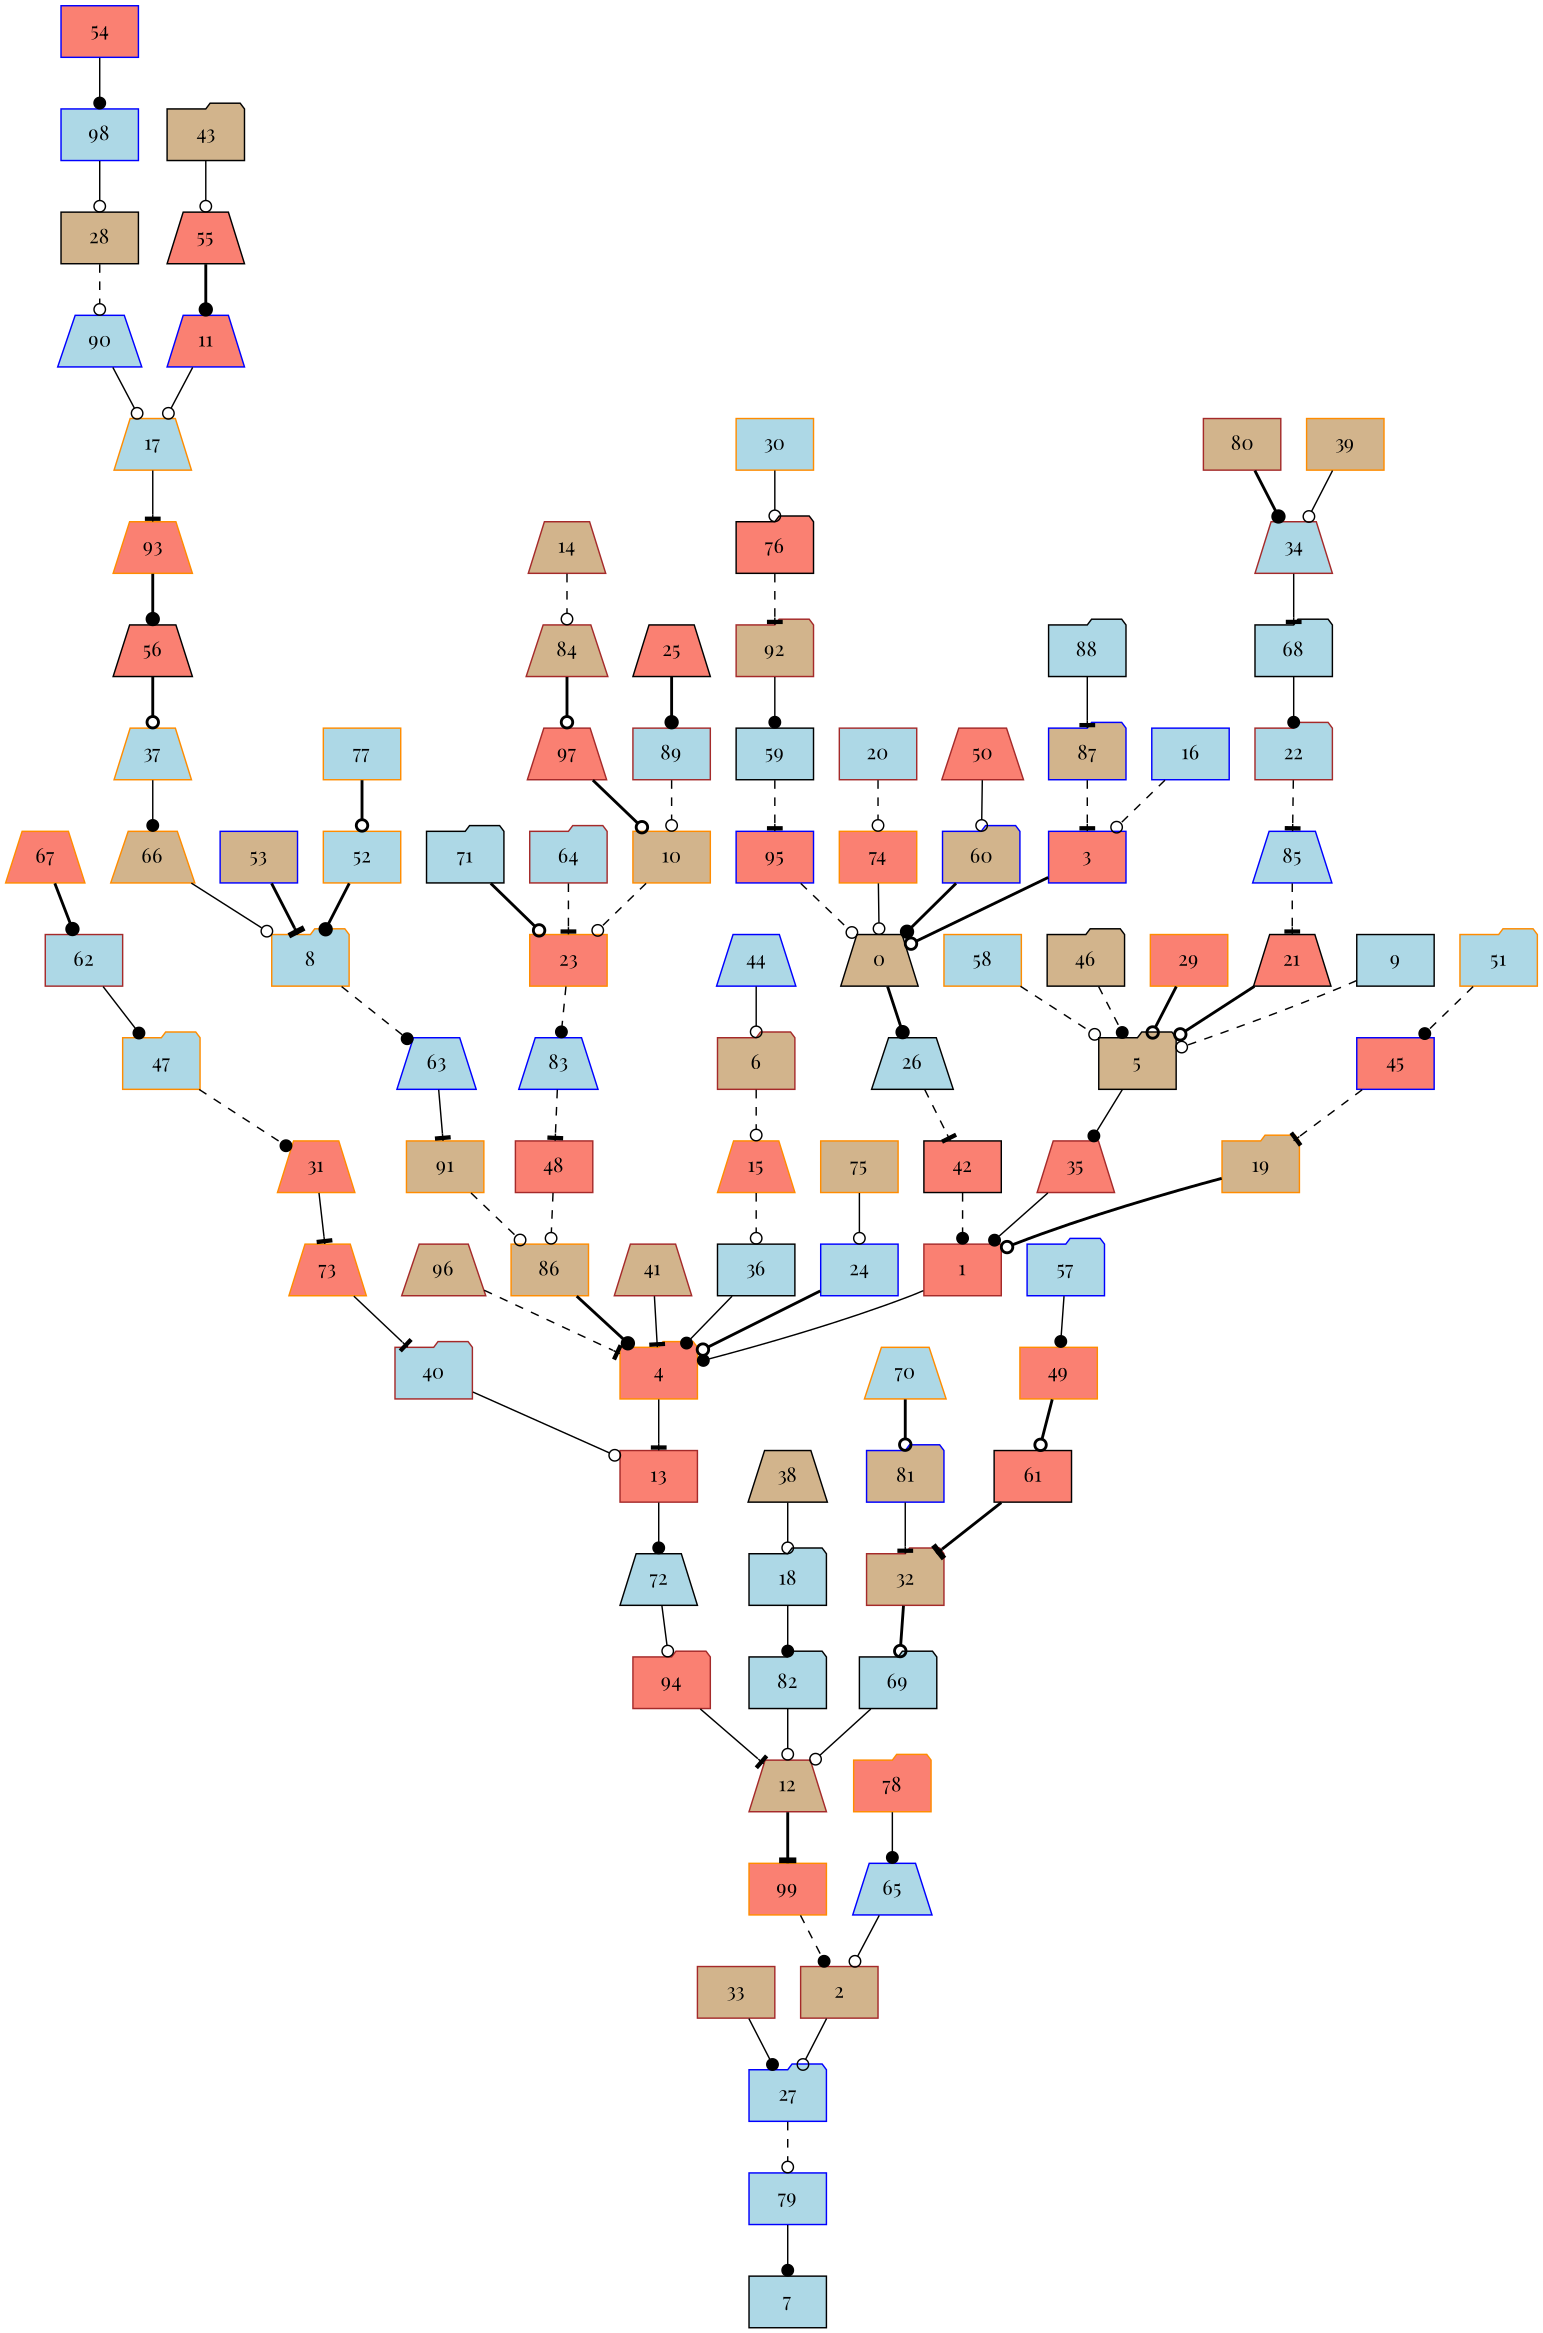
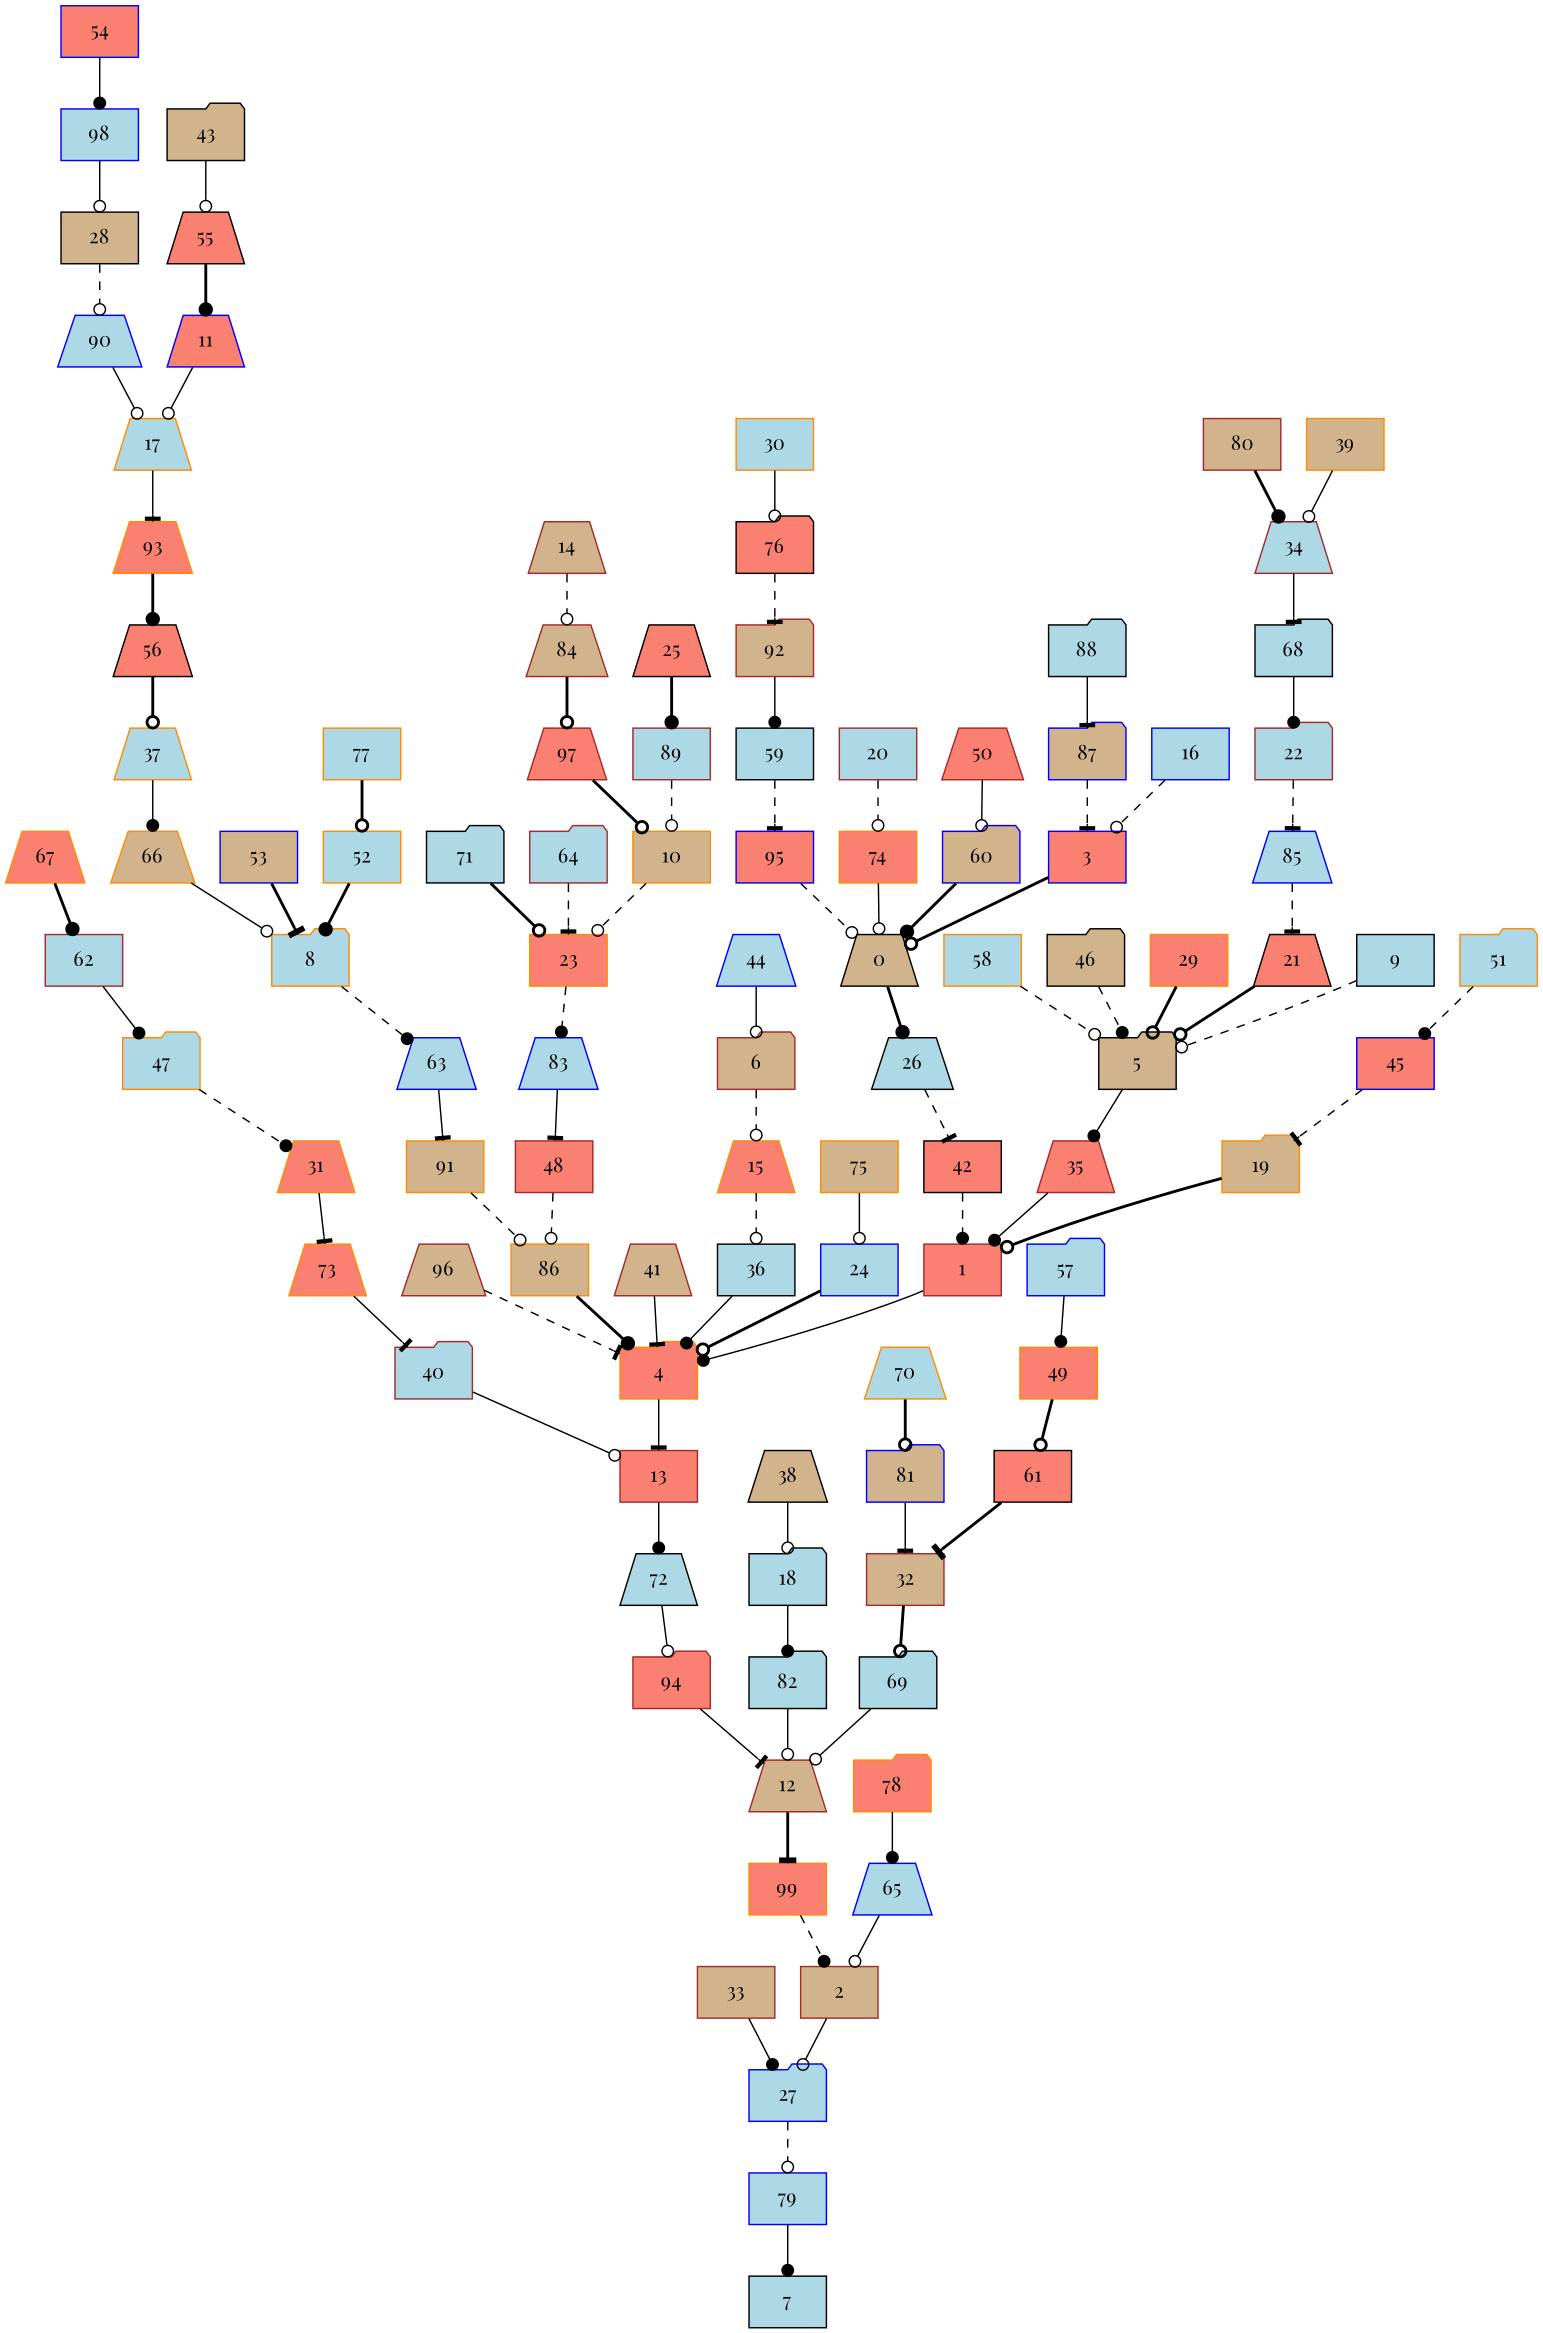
edge "83" -> "48": style dashed -> solid
node "32": shape folder -> box
